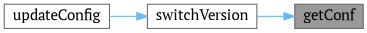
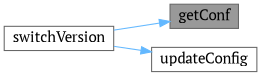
edge "updateConfig" -> "switchVersion": reversed
